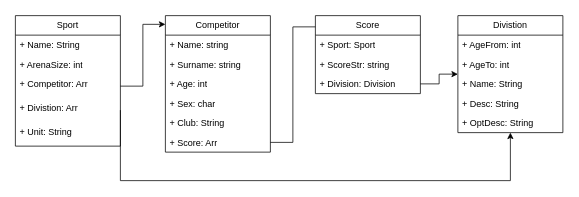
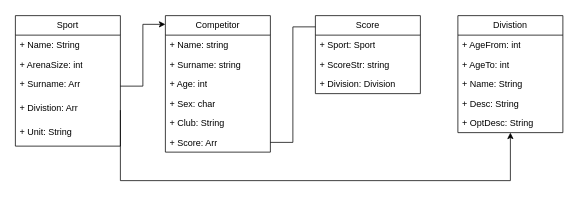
edge "+ Division: Division" -> "Divistion": removed
node "+ Competitor: Arr": label "+ Competitor: Arr" -> "+ Surname: Arr"
